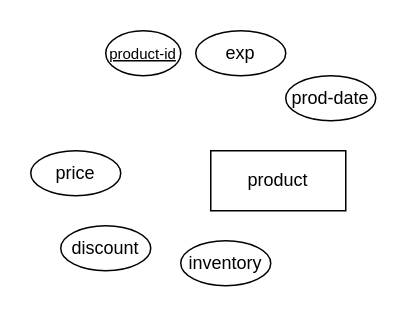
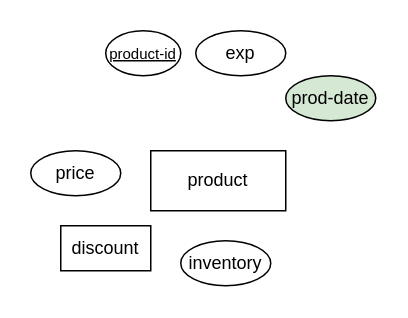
node "prod-date": fillcolor #ffffff -> #d5e8d4
node "product": moved (278, 181) -> (218, 181)
node "discount": shape ellipse -> rectangle
